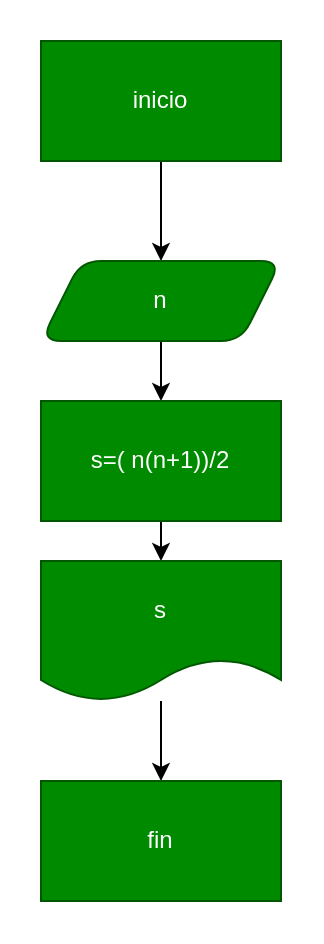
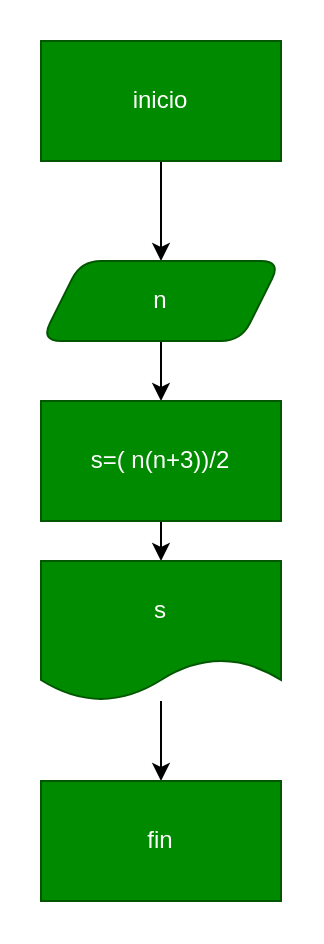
node "s=( n(n+1))/2": label "s=( n(n+1))/2" -> "s=( n(n+3))/2"
